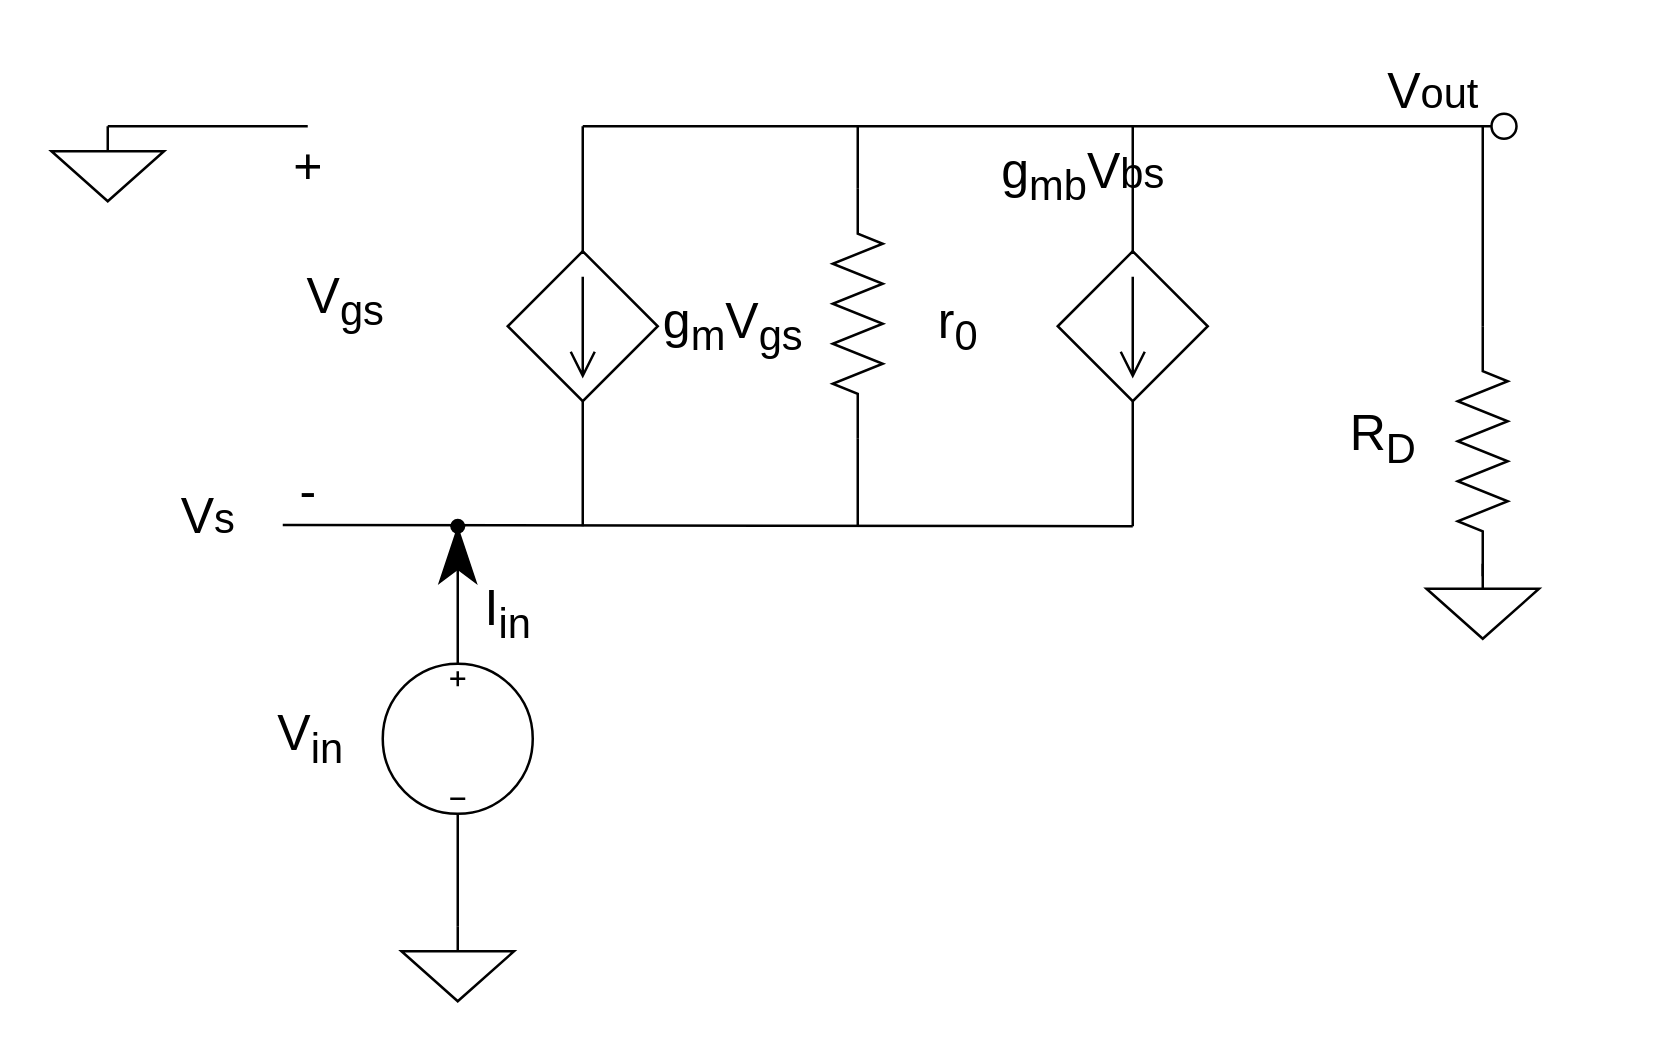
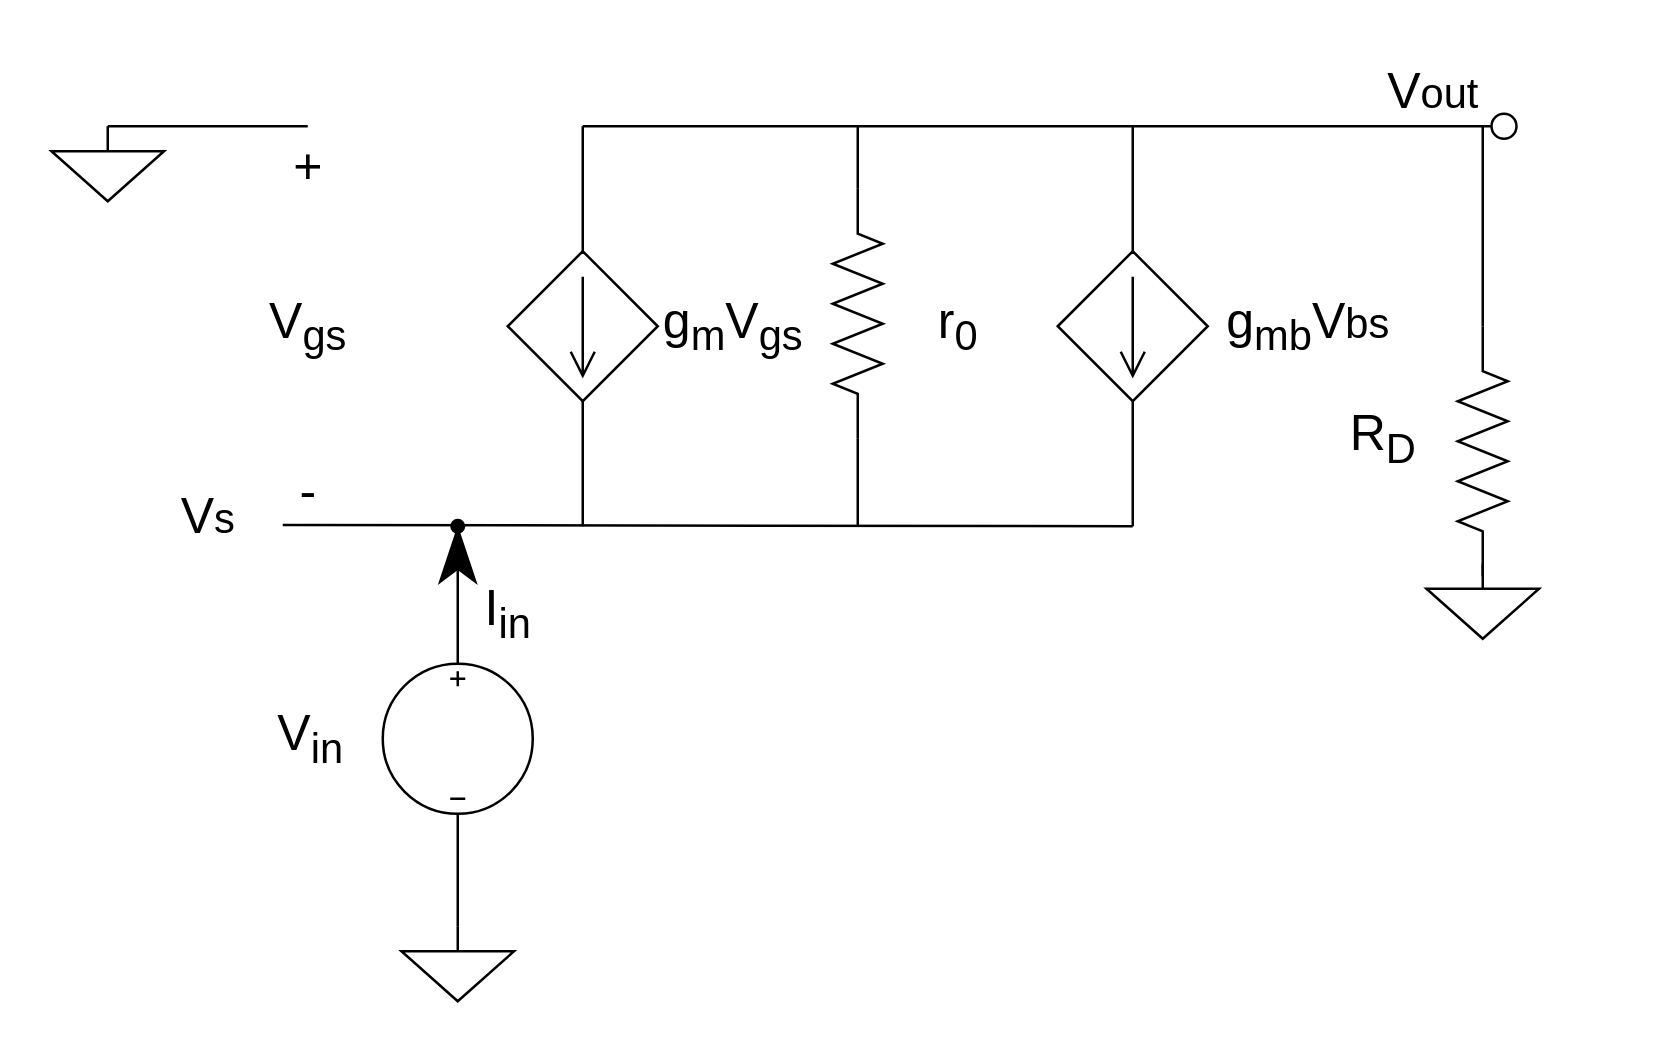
node "gmbVbs": moved (1083, 176) -> (1308, 326)
node "Vgs": moved (345, 301) -> (308, 326)
